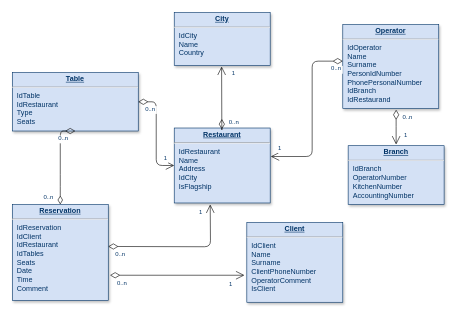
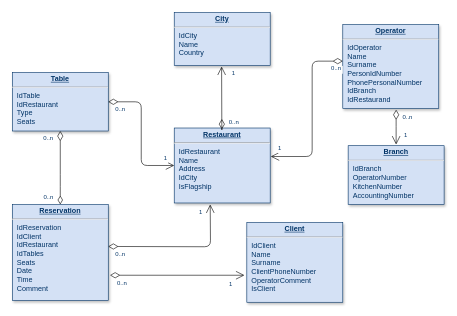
node "Table IdTable IdRestaurant Type Seats": size 126x59 -> 96x59
